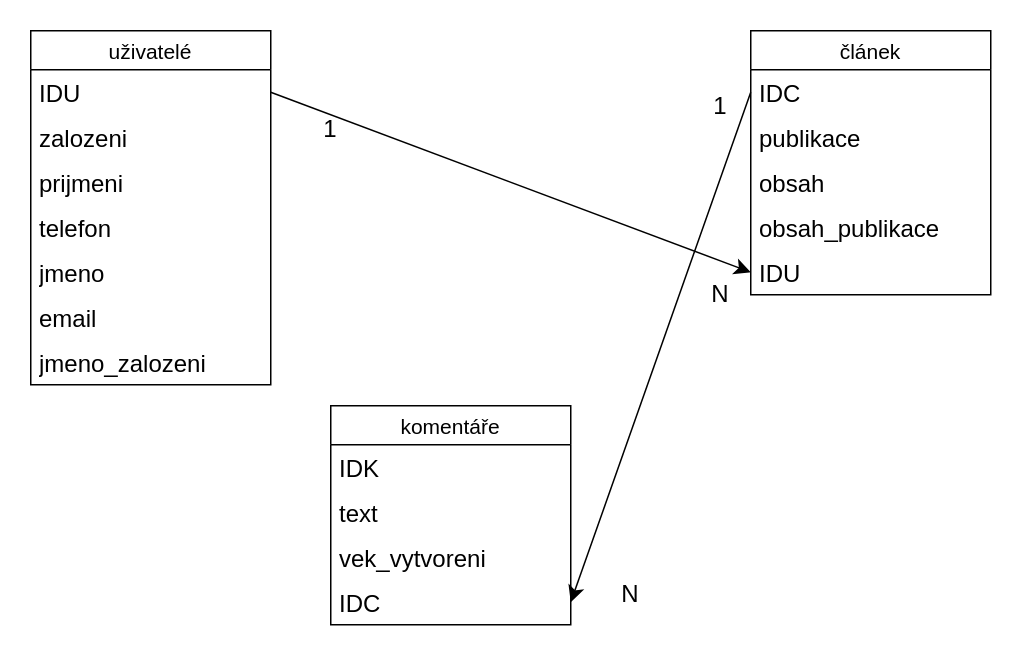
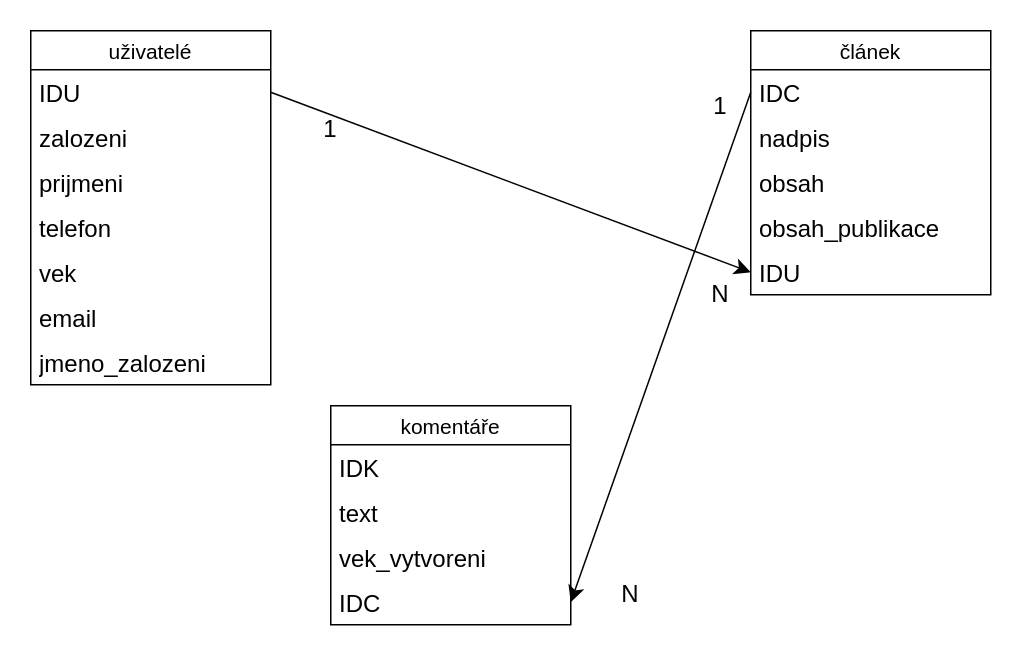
node "publikace": label "publikace" -> "nadpis"
node "jmeno": label "jmeno" -> "vek"
